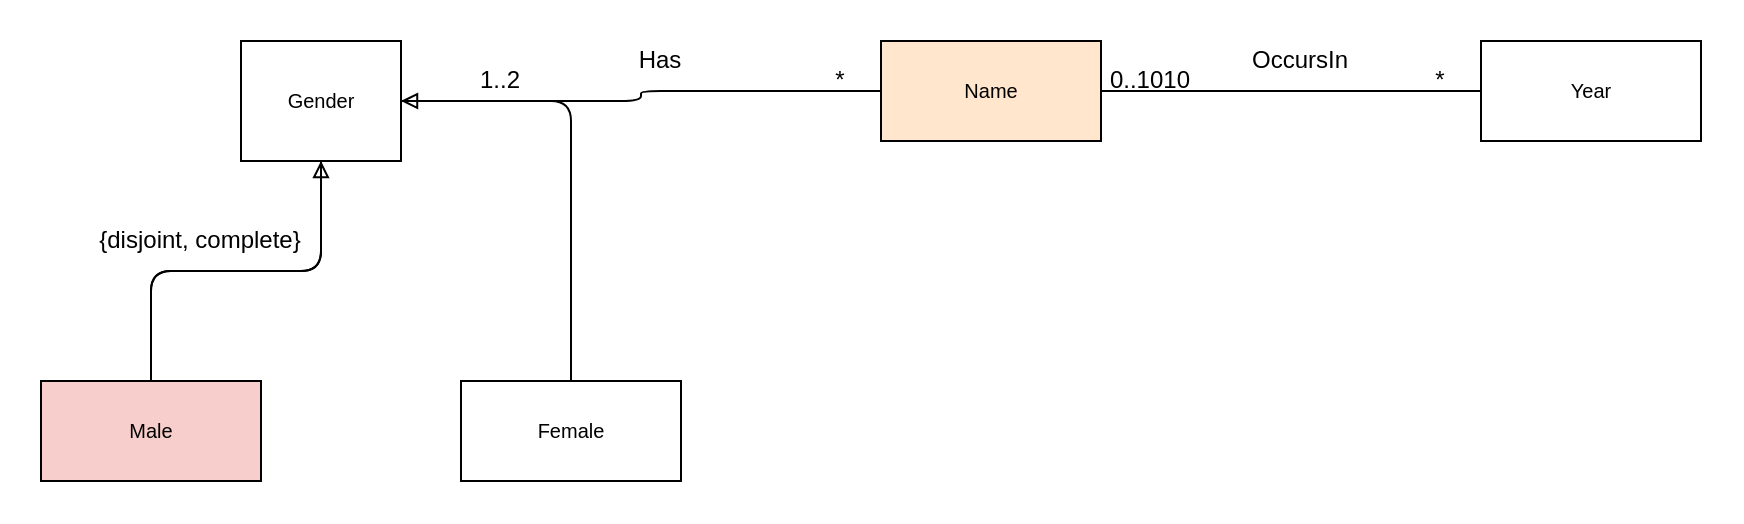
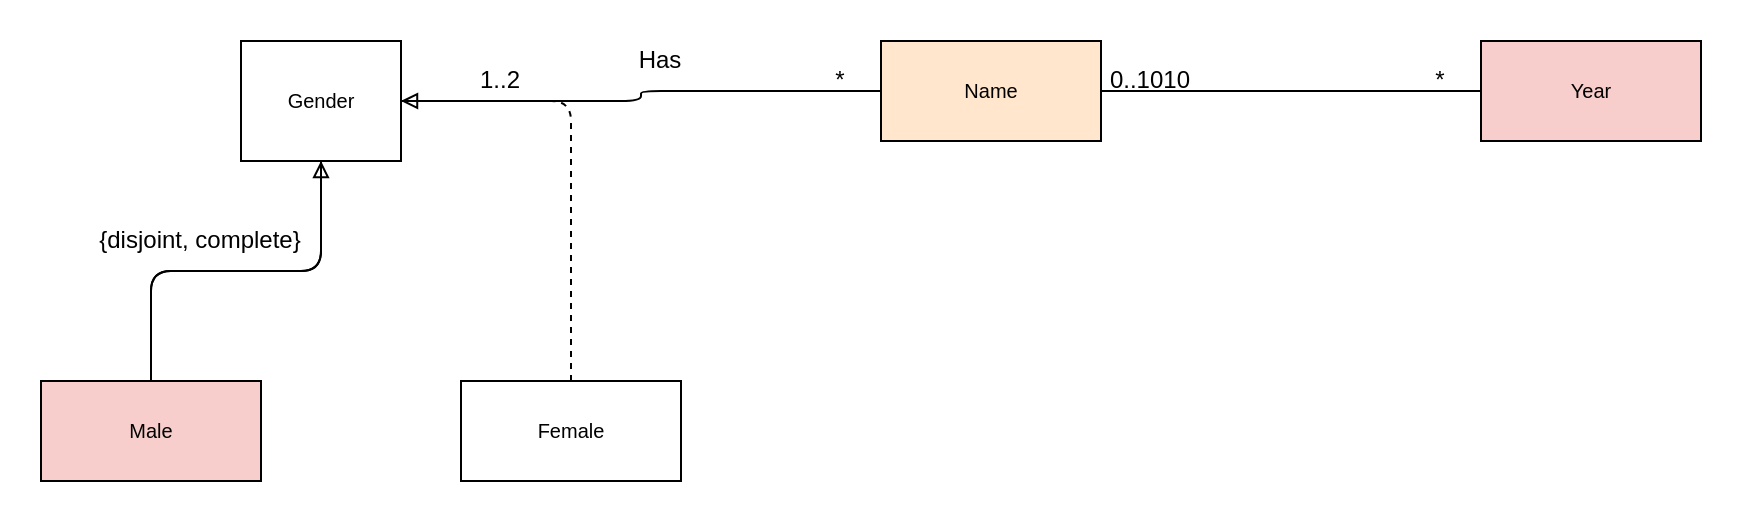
node "OccursIn": removed
node "Year": fillcolor #ffffff -> #f8cecc
edge "Female" -> "Gender": style solid -> dashed
